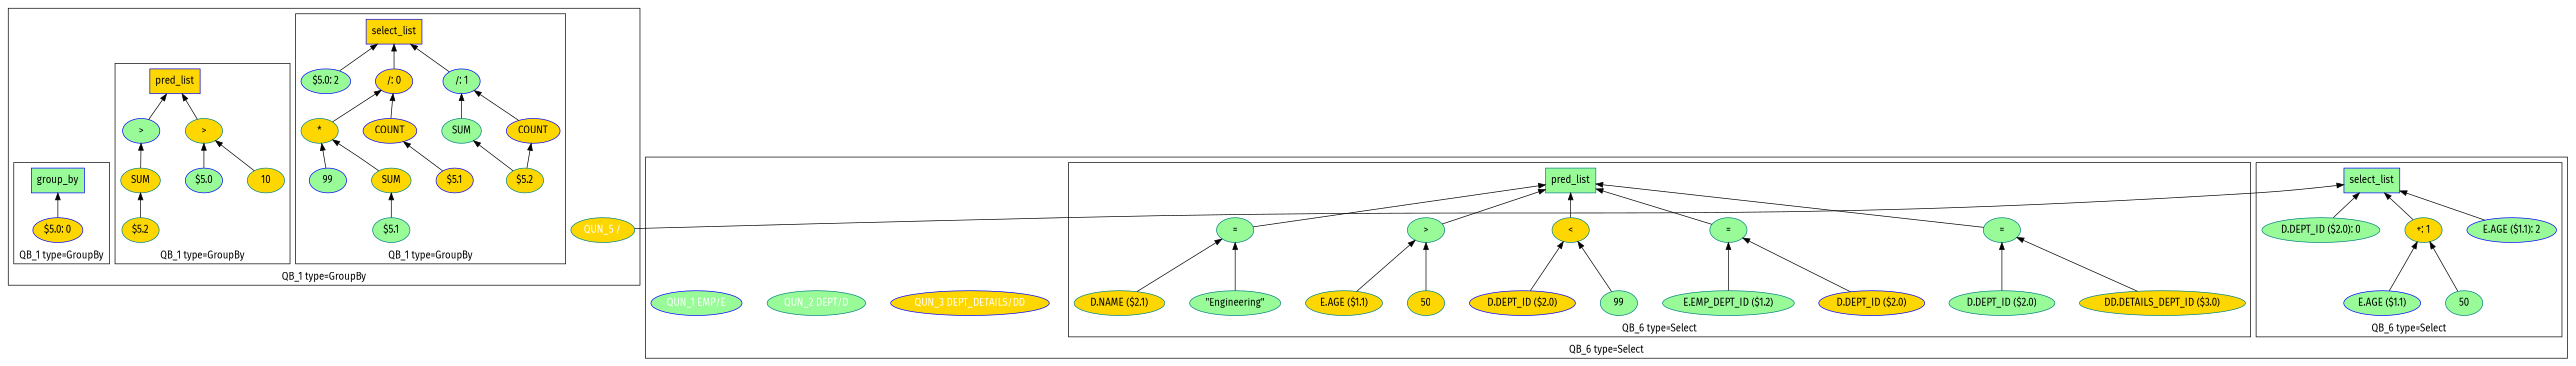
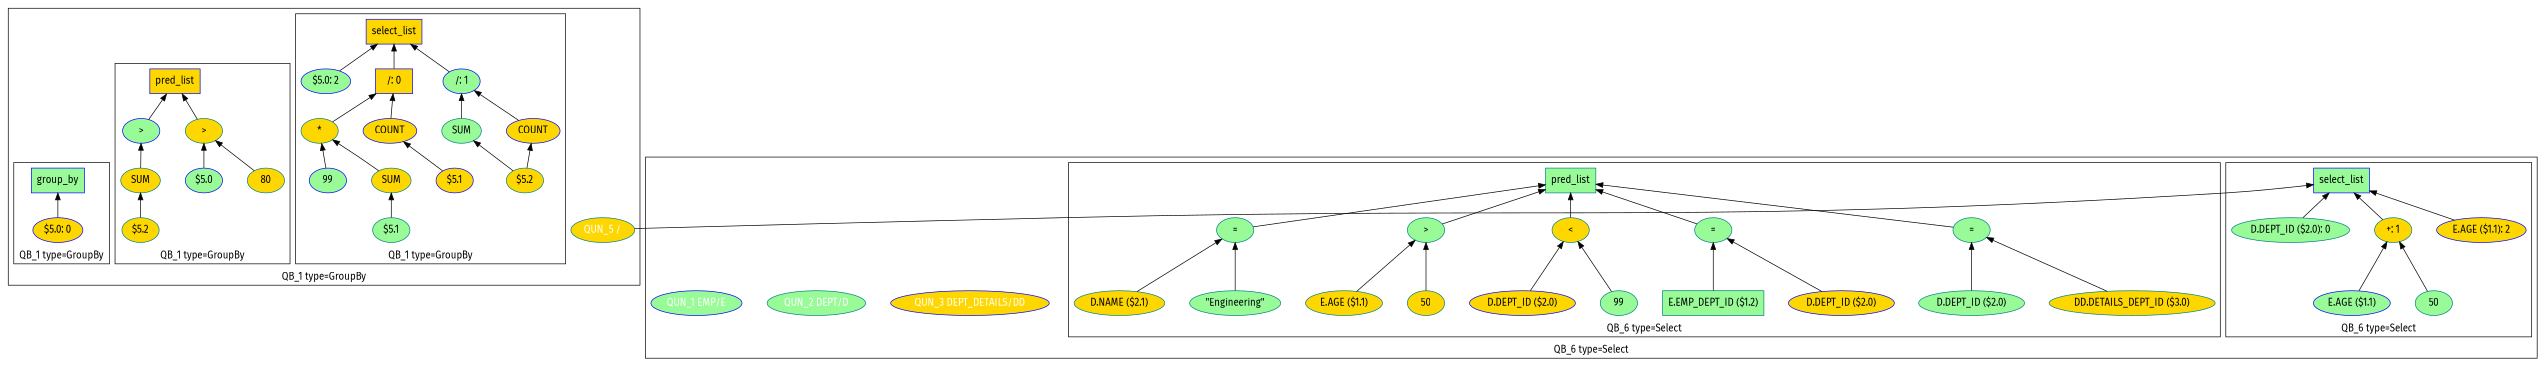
node "/: 0": shape ellipse -> box
node "10": label "10" -> "80"
node "E.AGE ($1.1): 2": fillcolor palegreen -> gold
node "E.EMP_DEPT_ID ($1.2)": shape ellipse -> box
